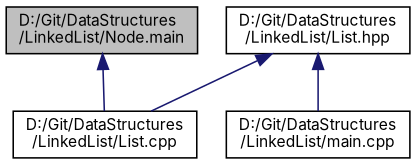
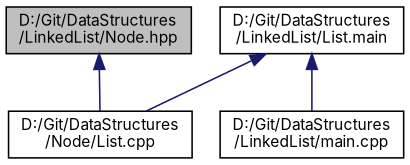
node "D:/Git/DataStructures /LinkedList/Node.main": label "D:/Git/DataStructures /LinkedList/Node.main" -> "D:/Git/DataStructures /LinkedList/Node.hpp"
node "D:/Git/DataStructures /LinkedList/List.hpp": label "D:/Git/DataStructures /LinkedList/List.hpp" -> "D:/Git/DataStructures /LinkedList/List.main"
node "D:/Git/DataStructures /LinkedList/List.cpp": label "D:/Git/DataStructures /LinkedList/List.cpp" -> "D:/Git/DataStructures /Node/List.cpp"
